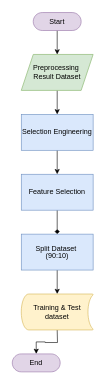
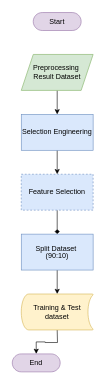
edge "Start" -> "Preprocessing Result Dataset": removed
node "Feature Selection": style solid -> dashed
